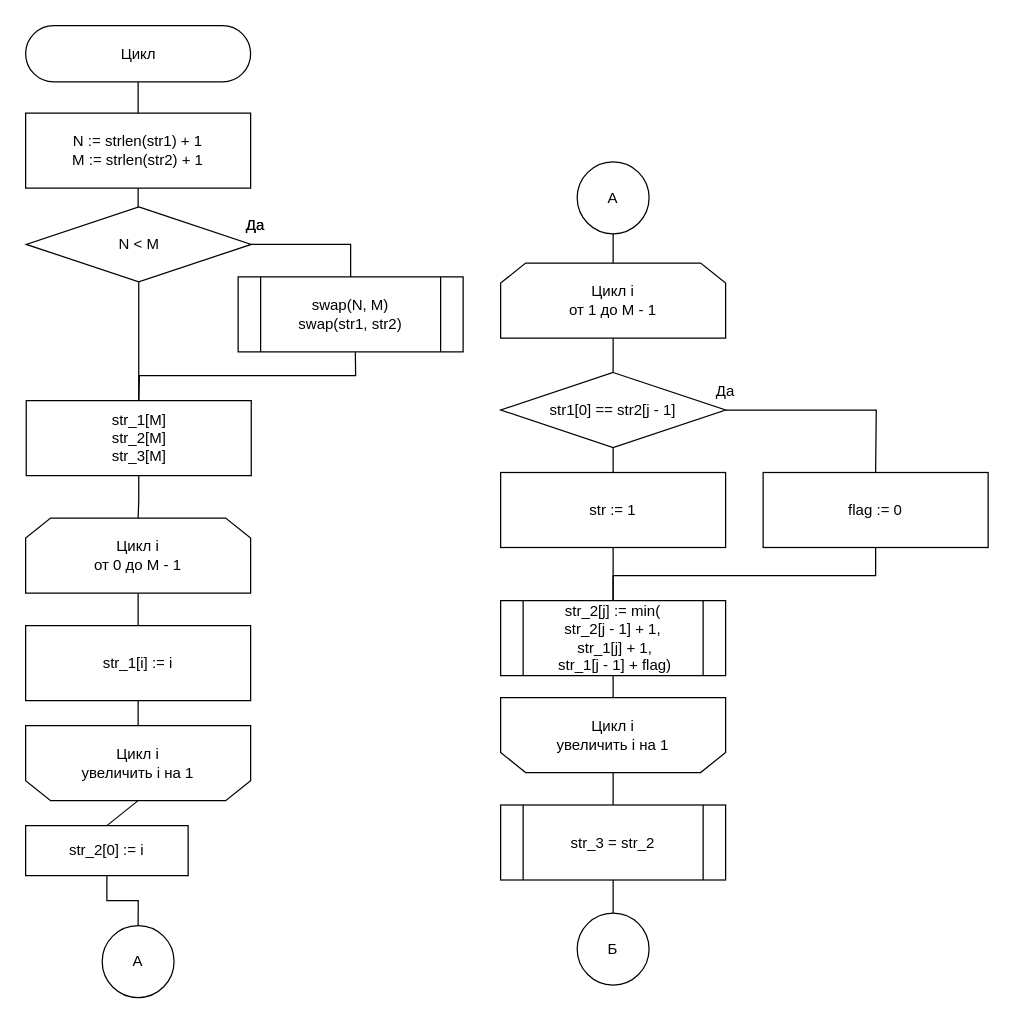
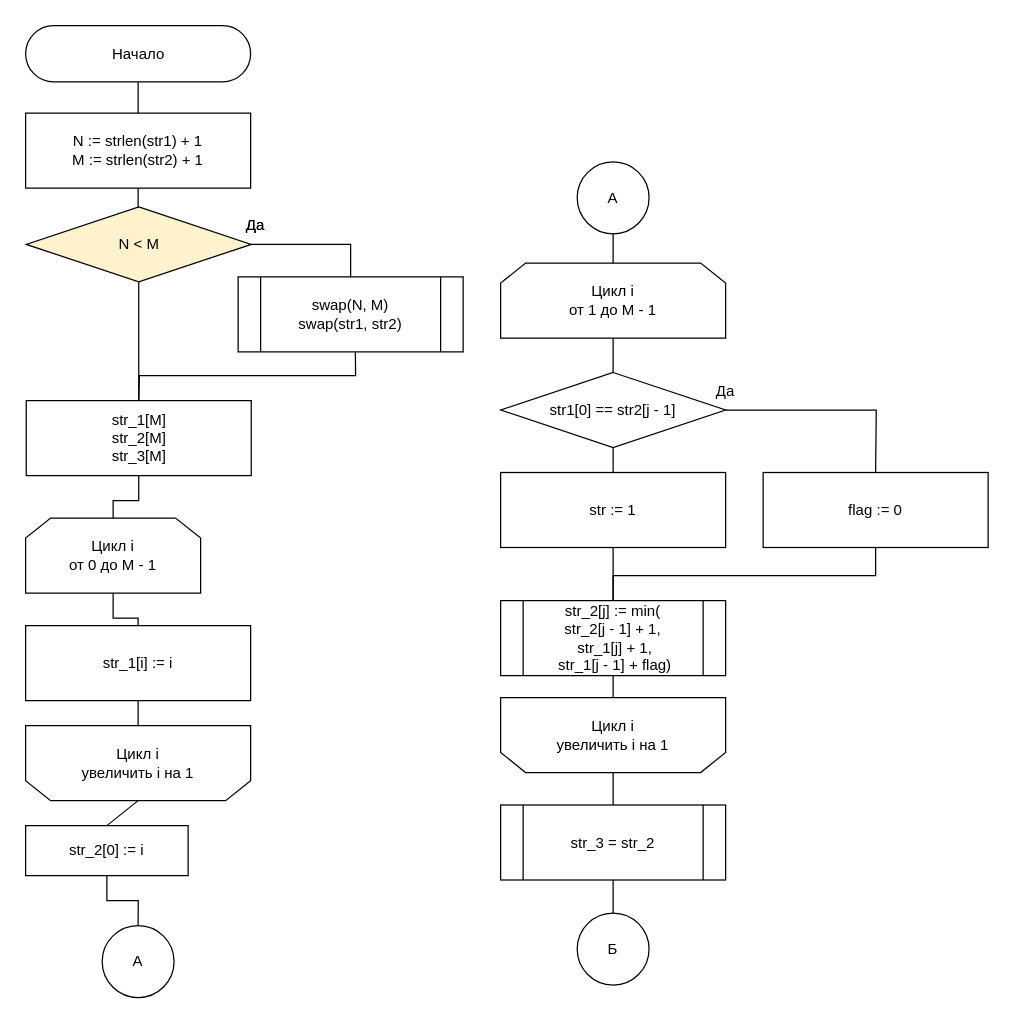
node "Цикл": label "Цикл" -> "Начало"
node "N < M": fillcolor #ffffff -> #fff2cc
node "Цикл i от 0 до M - 1": size 225x75 -> 175x75
